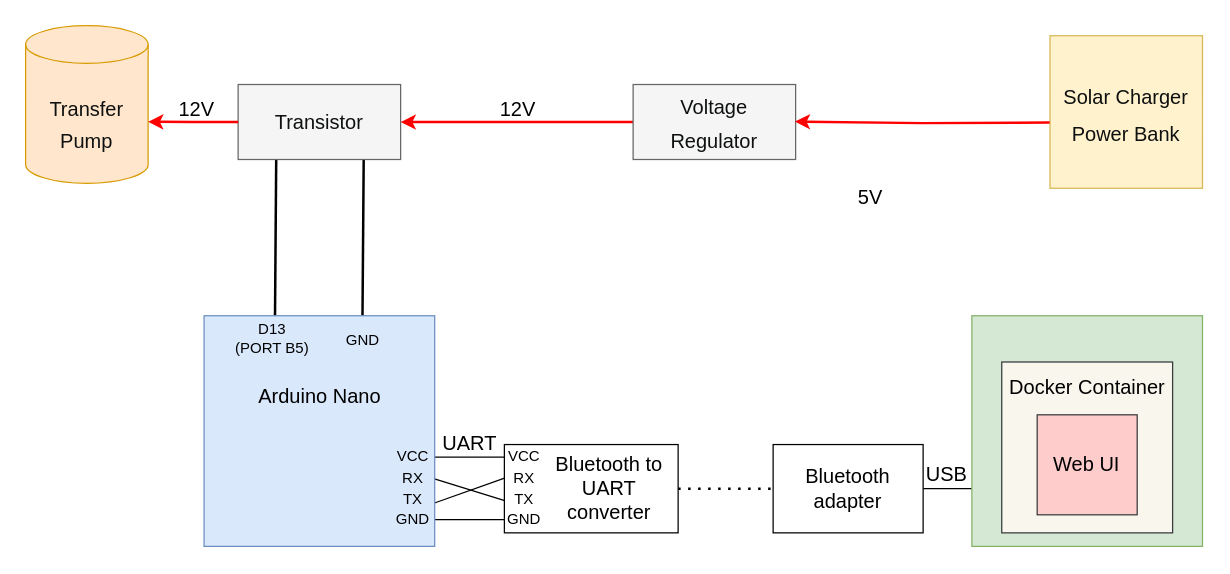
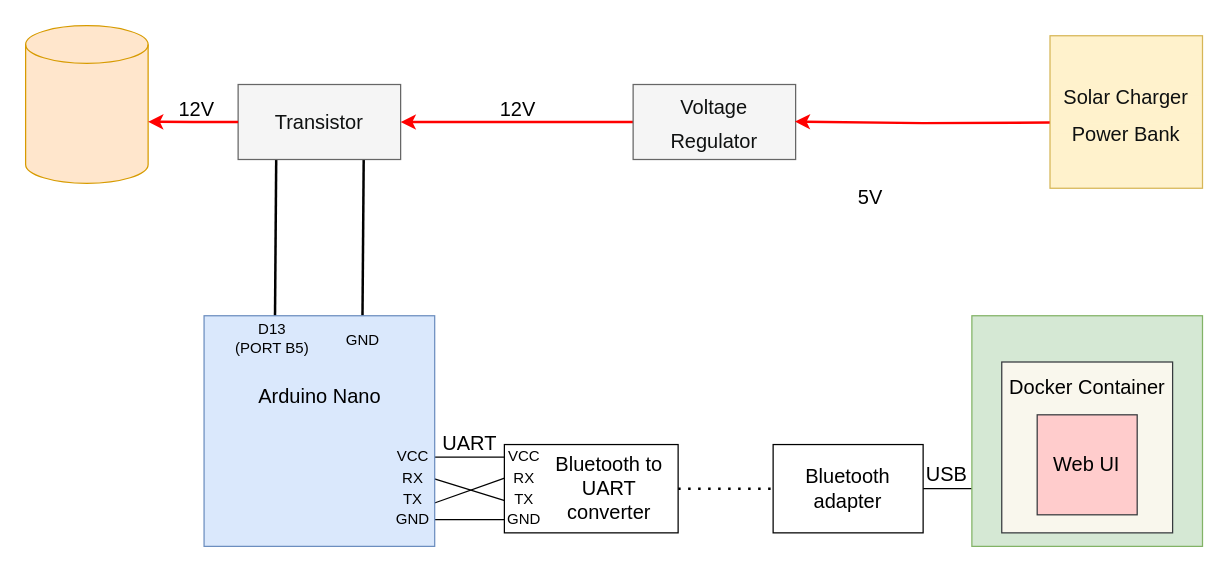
node "Transfer Pump": removed
